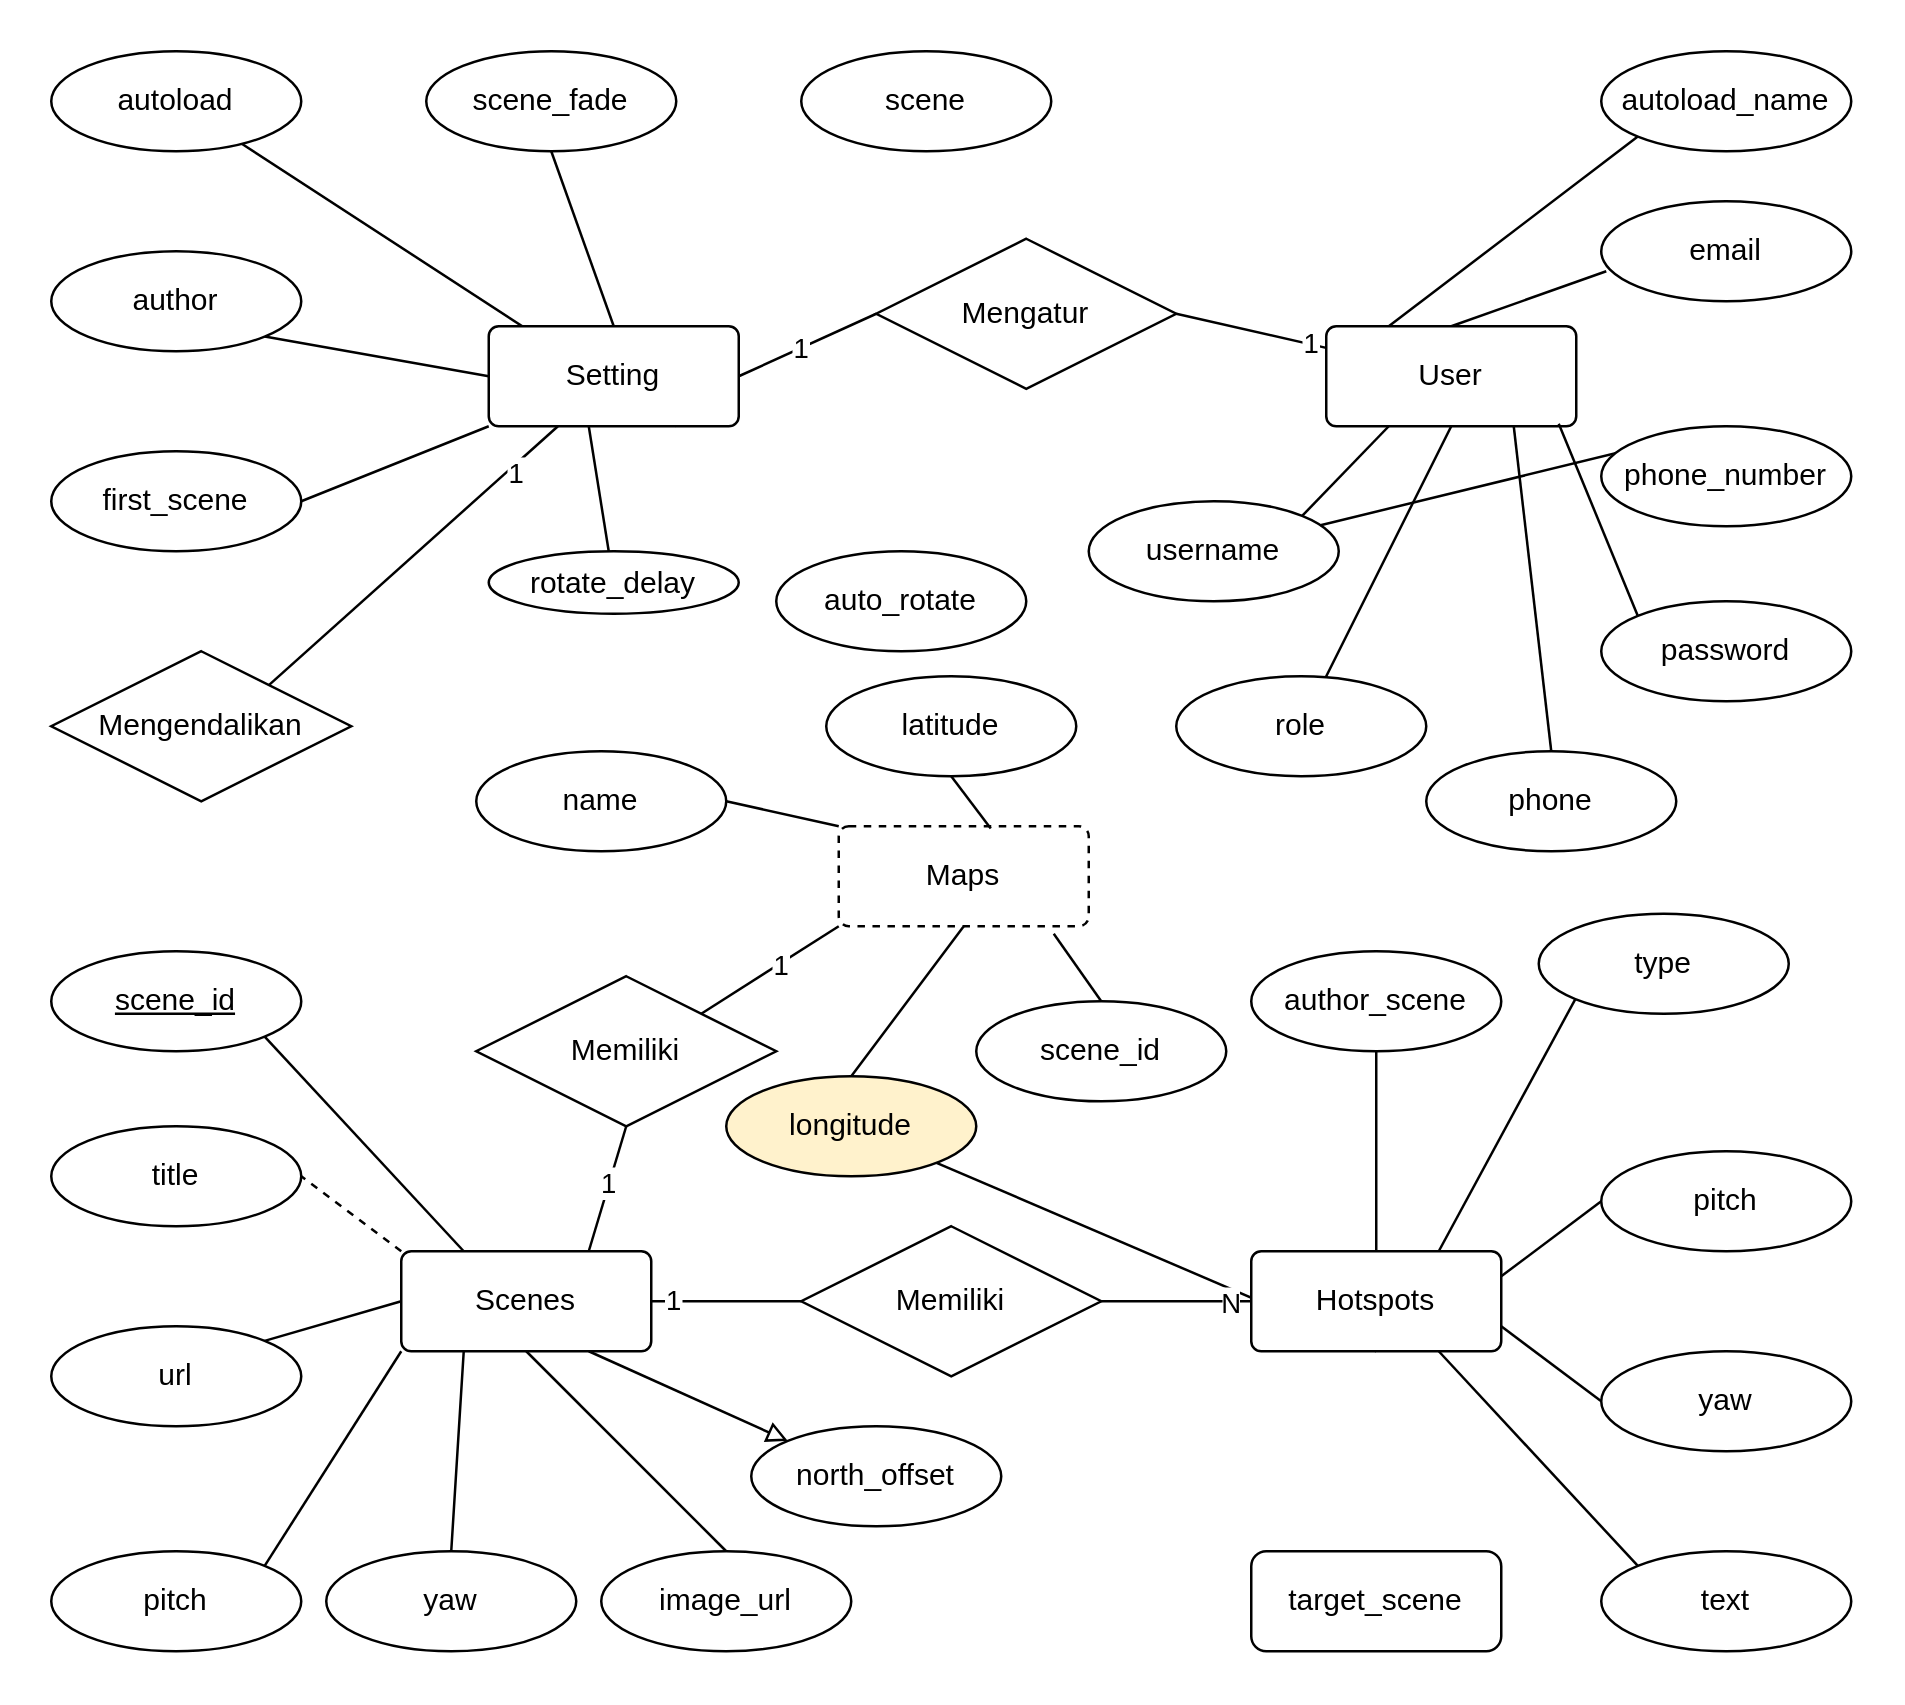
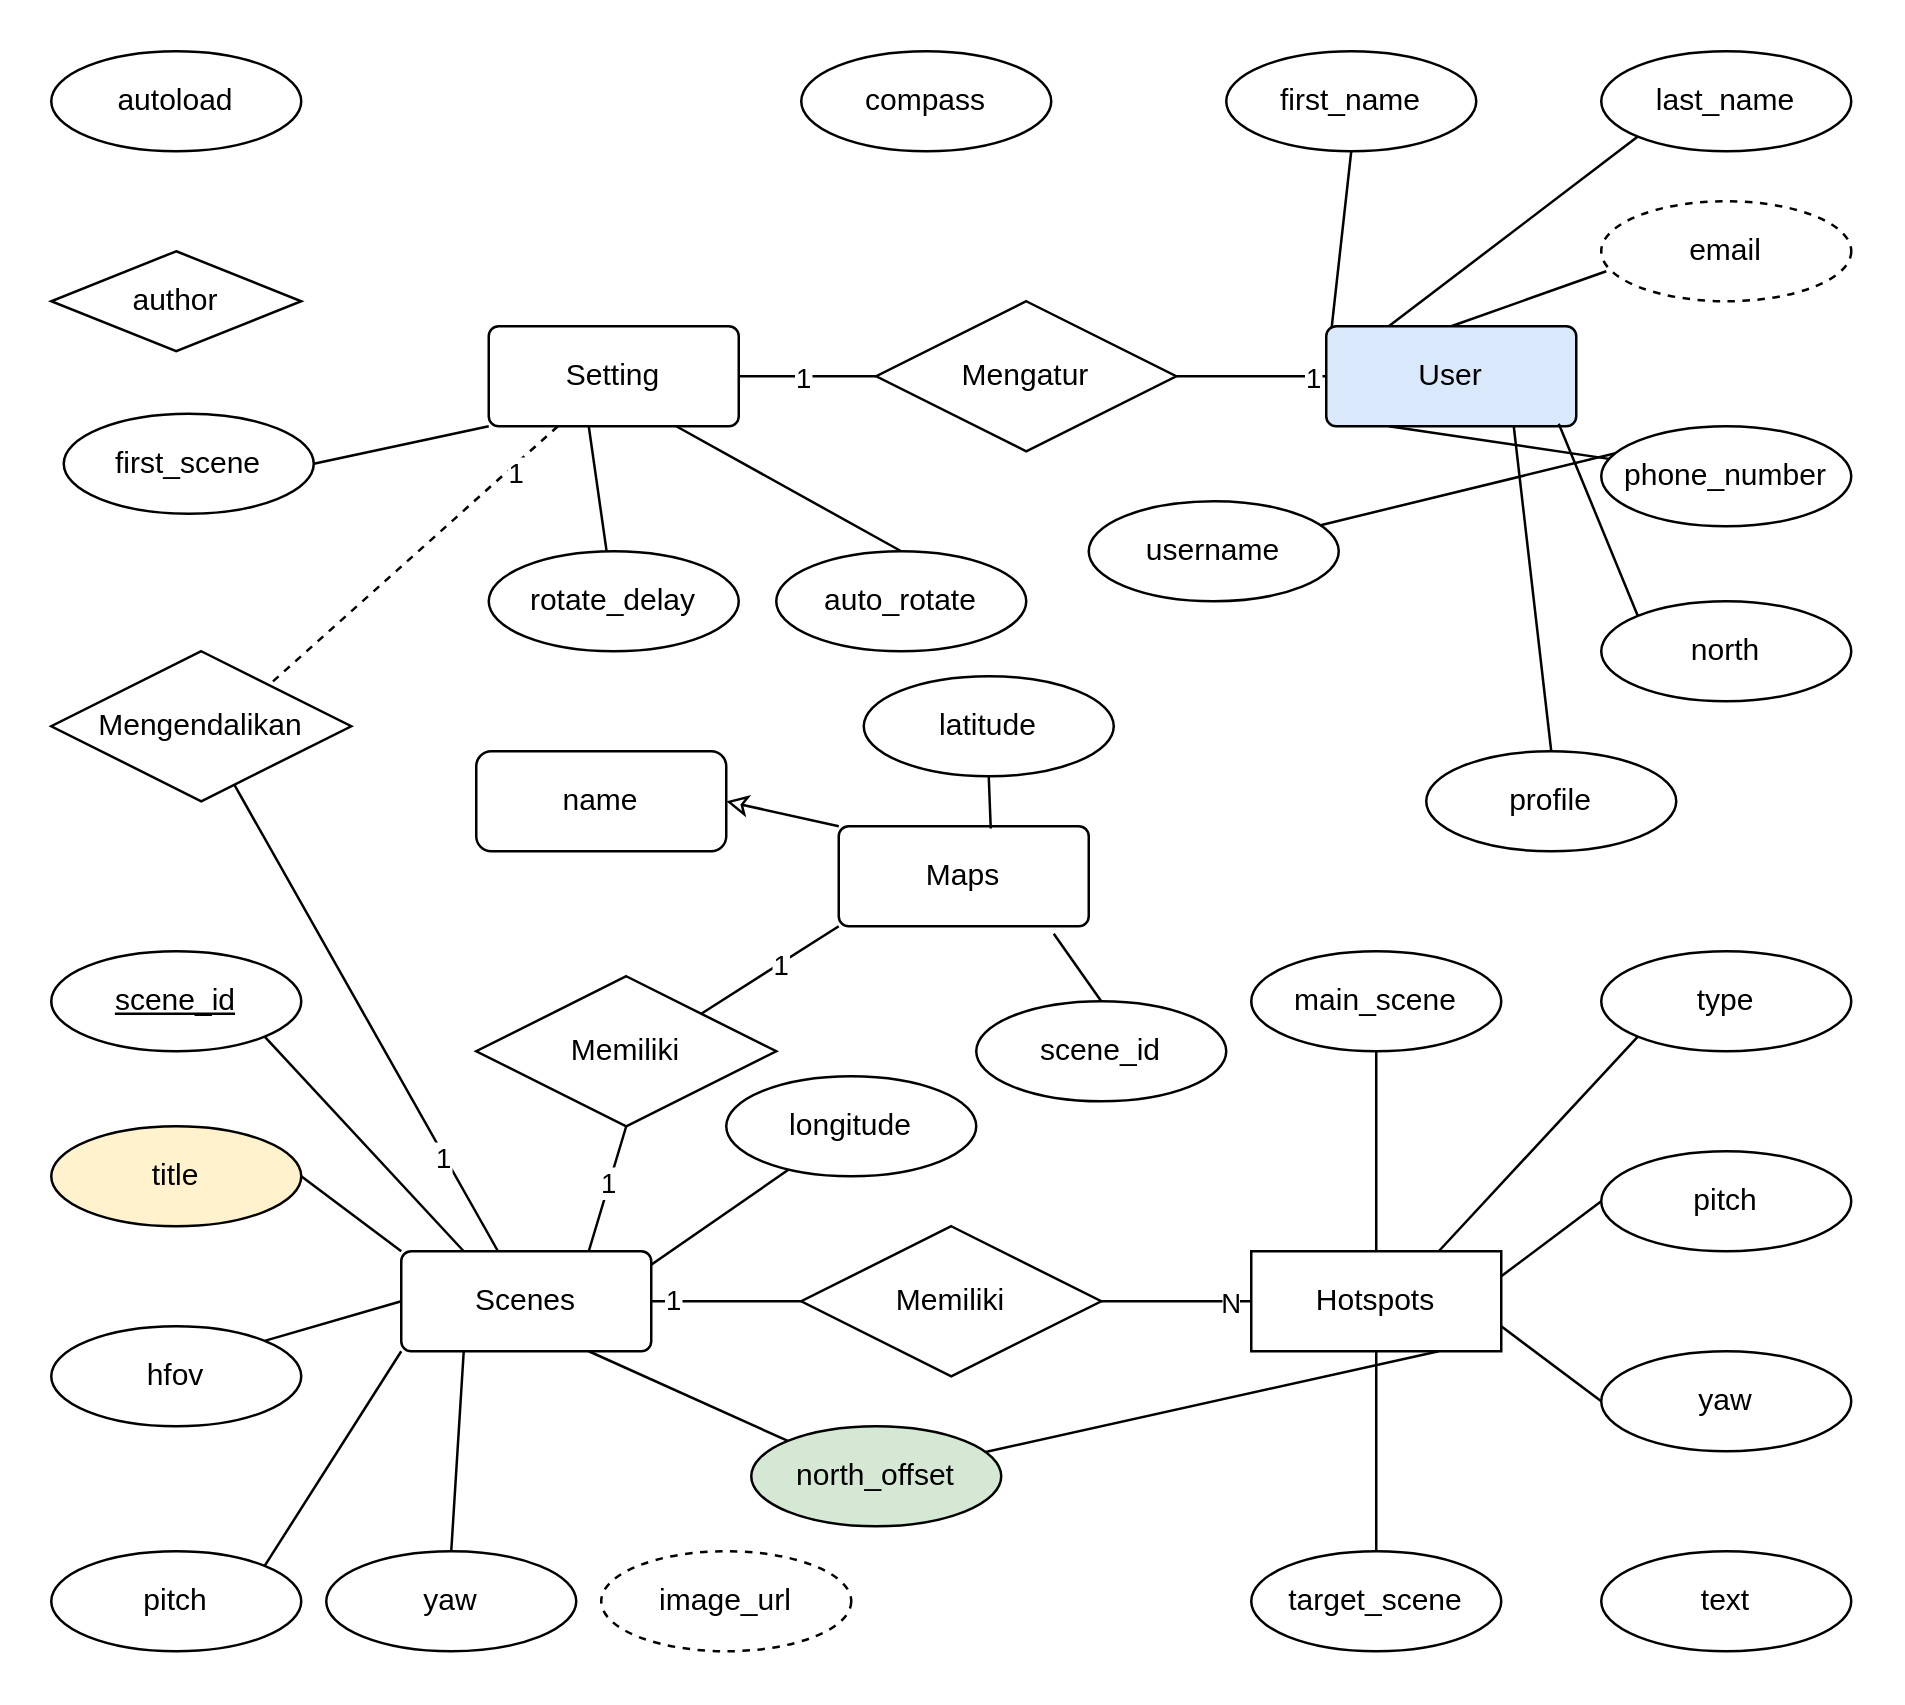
node "scene_fade": removed
node "scene": label "scene" -> "compass"
node "first_name": added
node "autoload_name": label "autoload_name" -> "last_name"
edge "autoload" -- "Setting": now "auto_rotate" -- "Setting"
edge "scene_fade" -- "Setting": removed
edge "first_name" -- "User": added
node "email": style solid -> dashed
node "author": shape ellipse -> diamond
node "Mengatur": moved (1026, 314) -> (1026, 376)
edge "author" -- "Setting": removed
node "User": fillcolor #ffffff -> #dae8fc
edge "User" -- "username": now "User" -- "phone_number"
node "first_scene": moved (176, 501) -> (189, 464)
edge "Setting" -- "Mengendalikan": style solid -> dashed
node "rotate_delay": size 250x63 -> 250x100
edge "User" -- "role": removed
node "password": label "password" -> "north"
node "latitude": moved (951, 726) -> (989, 726)
node "role": removed
node "name": shape ellipse -> rounded rectangle
node "phone": label "phone" -> "profile"
edge "name" -- "Maps": arrowhead none -> classic
node "Maps": style dashed -> solid
node "type": moved (1664, 964) -> (1726, 1001)
edge "Maps" -- "longitude": removed
node "author_scene": label "author_scene" -> "main_scene"
edge "Mengendalikan" -- "Scenes": added, label "1"
node "longitude": fillcolor #fff2cc -> #ffffff
node "title": fillcolor #ffffff -> #fff2cc
edge "title" -- "Scenes": style dashed -> solid
edge "longitude" -- "Hotspots": now "target_scene" -- "Hotspots"
node "Hotspots": shape rounded rectangle -> rectangle
node "url": label "url" -> "hfov"
edge "Scenes" -> "north_offset": arrowhead block -> none
edge "Scenes" -- "image_url": now "Scenes" -- "longitude"
edge "Hotspots" -- "text": now "Hotspots" -- "north_offset"
node "north_offset": fillcolor #ffffff -> #d5e8d4
node "image_url": style solid -> dashed
node "target_scene": shape rounded rectangle -> ellipse
